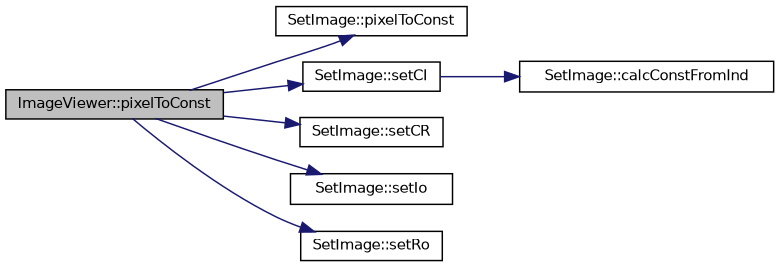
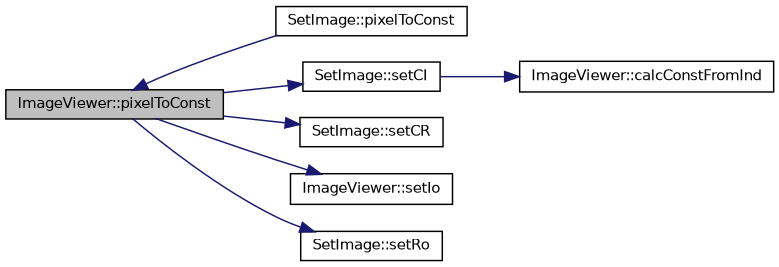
edge "ImageViewer::pixelToConst" -> "SetImage::pixelToConst": reversed
node "SetImage::calcConstFromInd": label "SetImage::calcConstFromInd" -> "ImageViewer::calcConstFromInd"
node "SetImage::setIo": label "SetImage::setIo" -> "ImageViewer::setIo"
